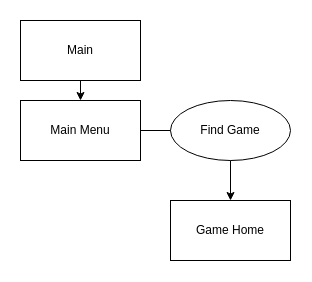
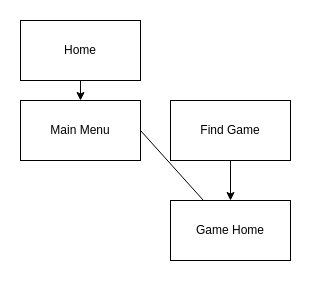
node "Main": label "Main" -> "Home"
edge "Main Menu" -- "Find Game": now "Main Menu" -- "Game Home"
node "Find Game": shape ellipse -> rectangle
